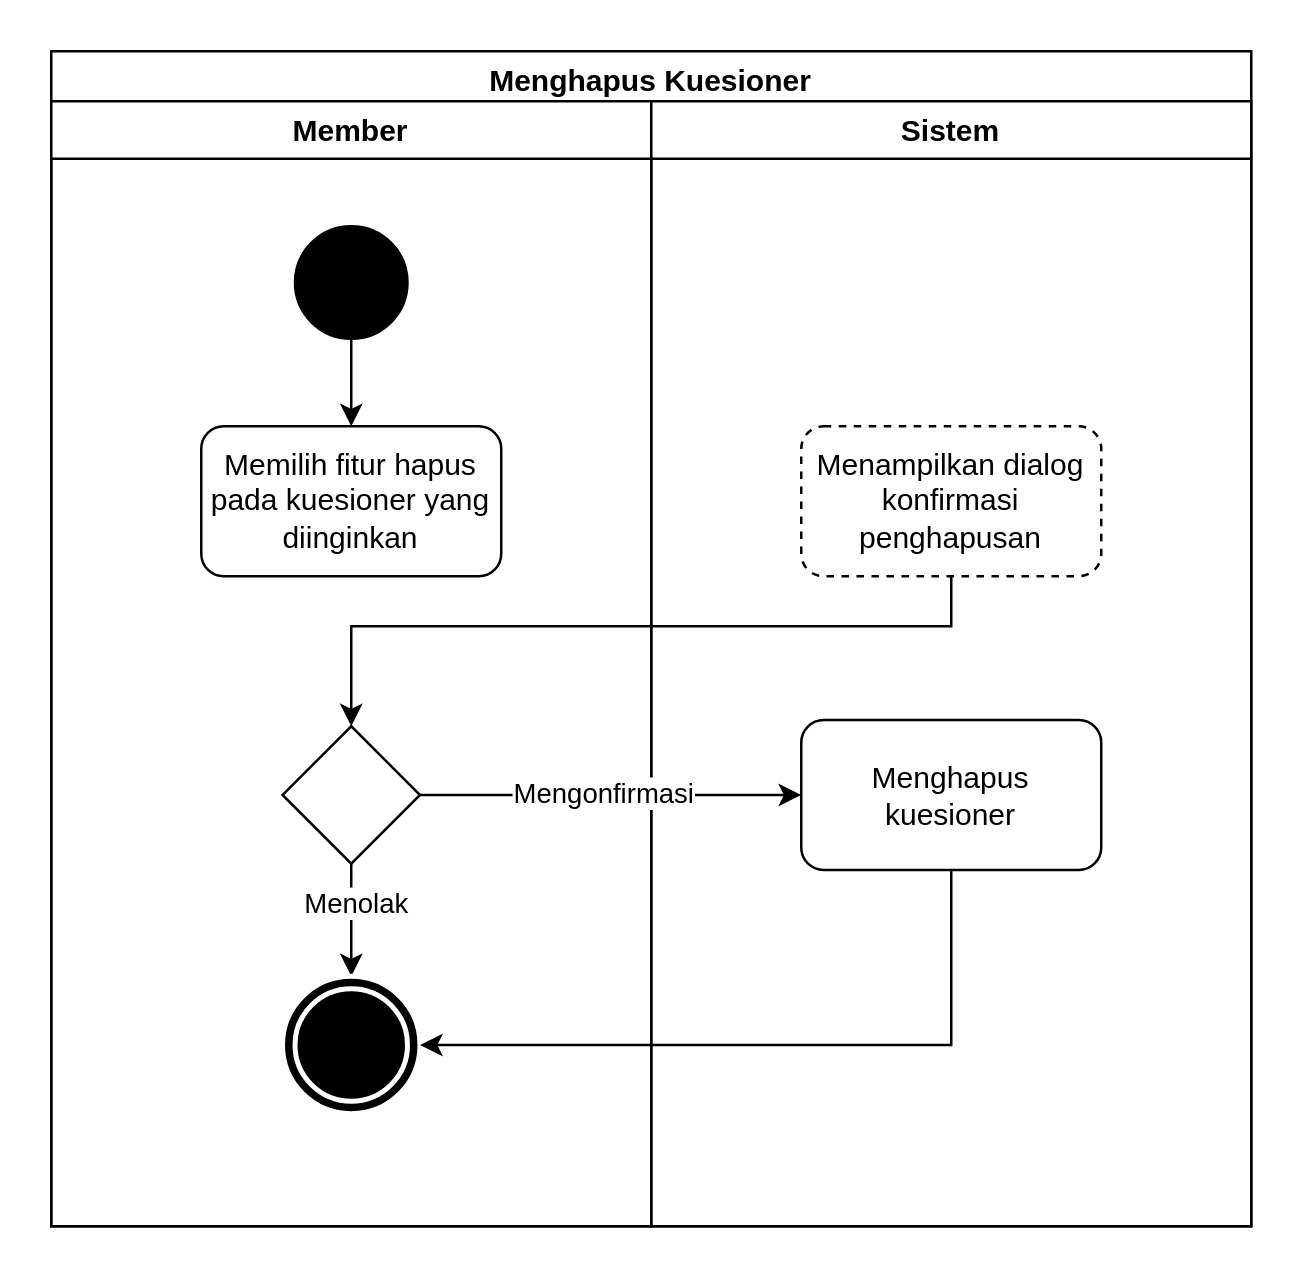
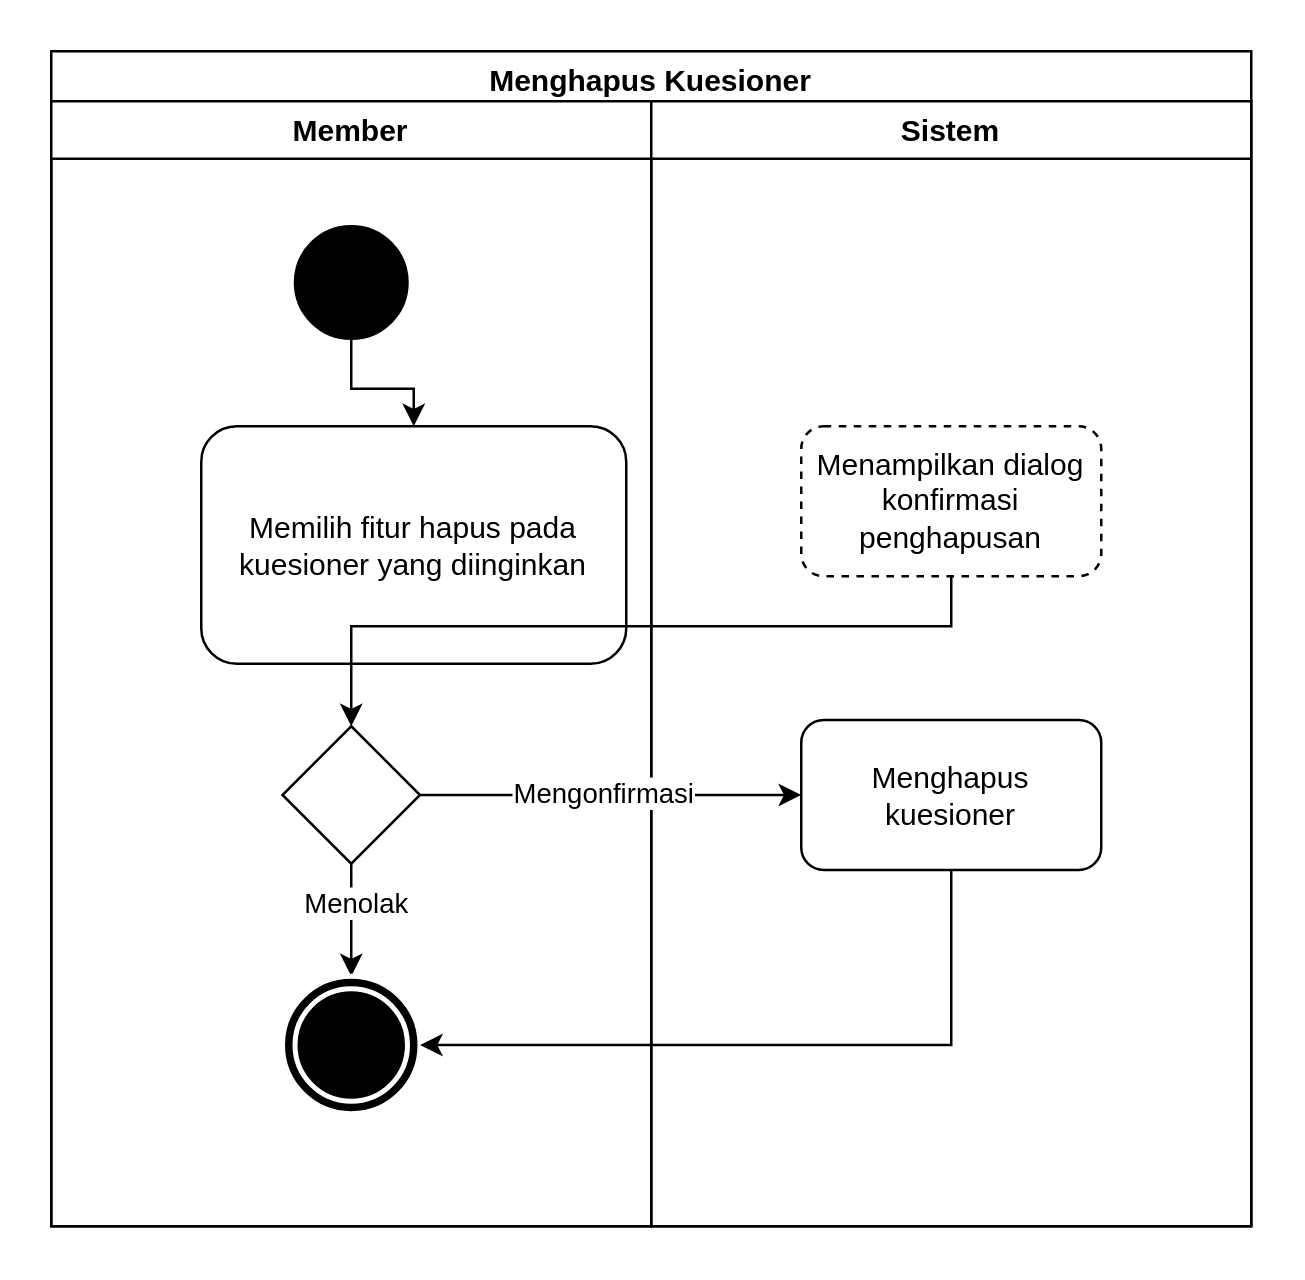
node "Memilih fitur hapus pada kuesioner yang diinginkan": size 300x150 -> 425x238
